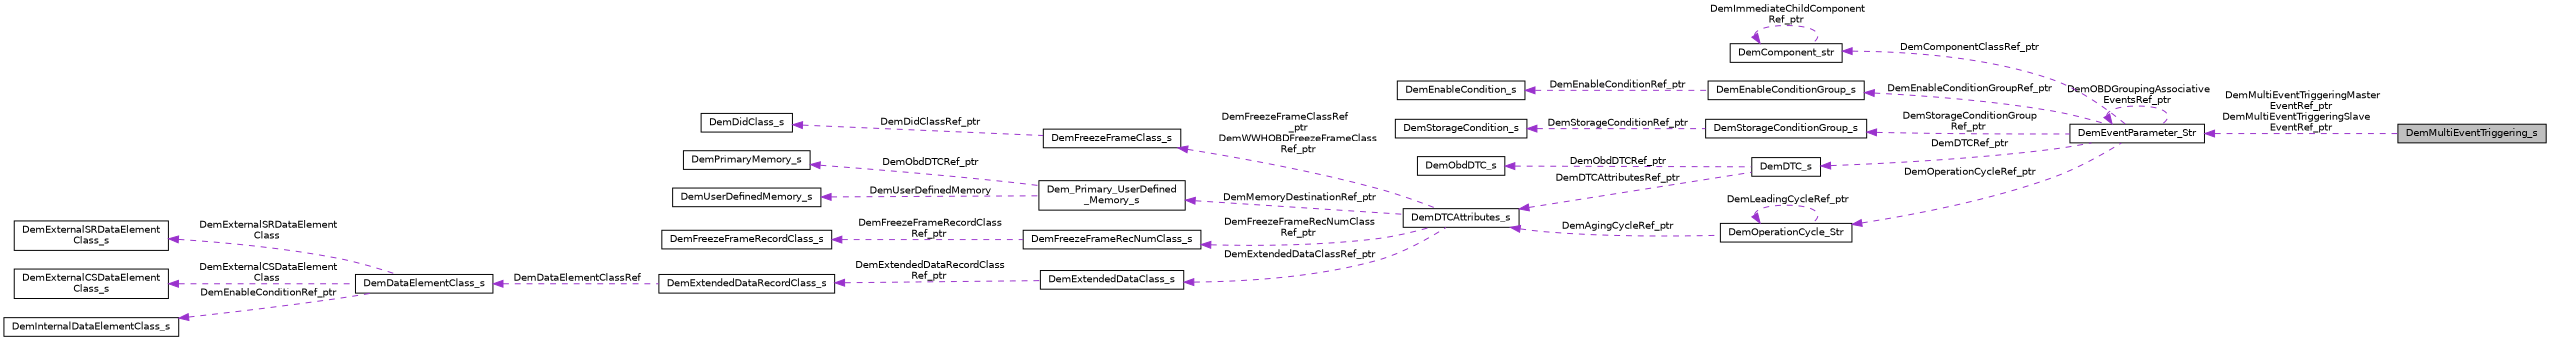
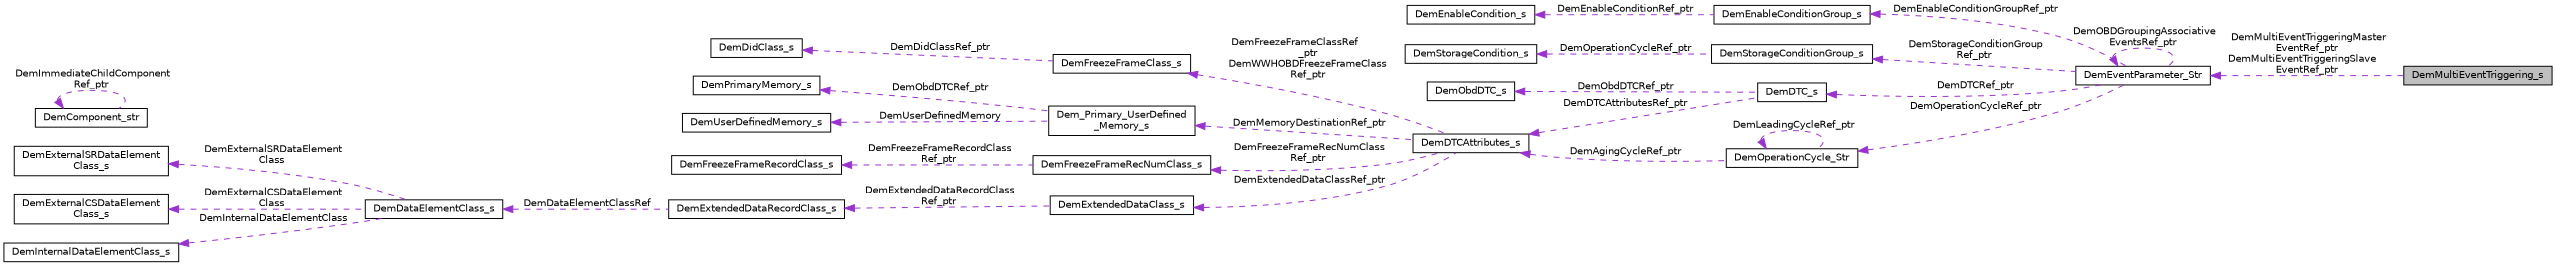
edge "DemEventParameter_Str" -> "DemComponent_str": removed, label "DemComponentClassRef_ptr"
edge "DemStorageConditionGroup_s" -> "DemStorageCondition_s": label " DemStorageConditionRef_ptr" -> " DemOperationCycleRef_ptr"
edge "DemDataElementClass_s" -> "DemInternalDataElementClass_s": label " DemEnableConditionRef_ptr" -> " DemInternalDataElementClass"
